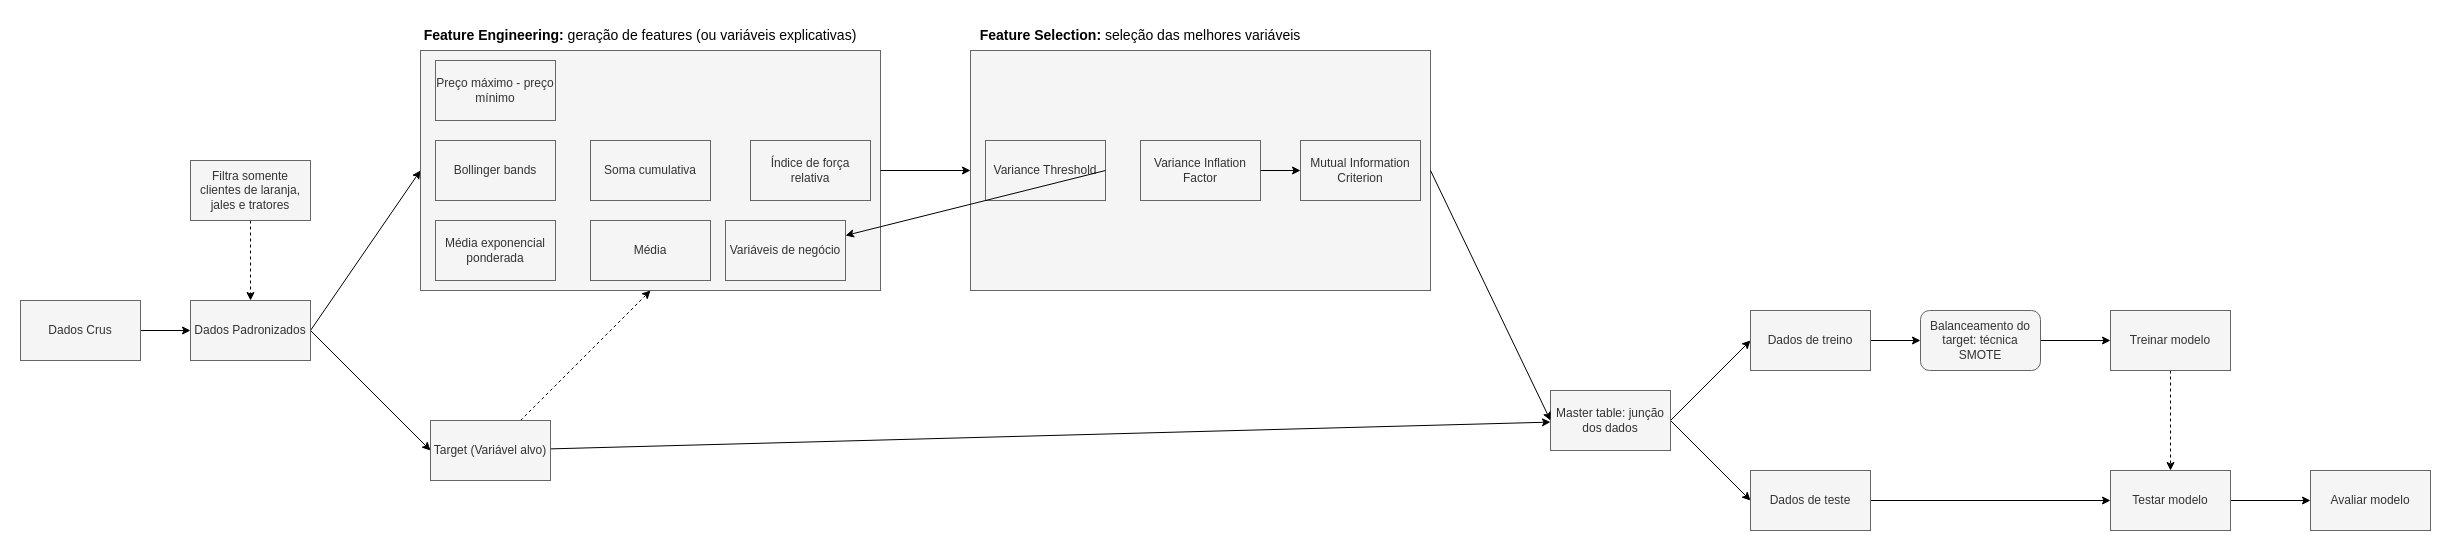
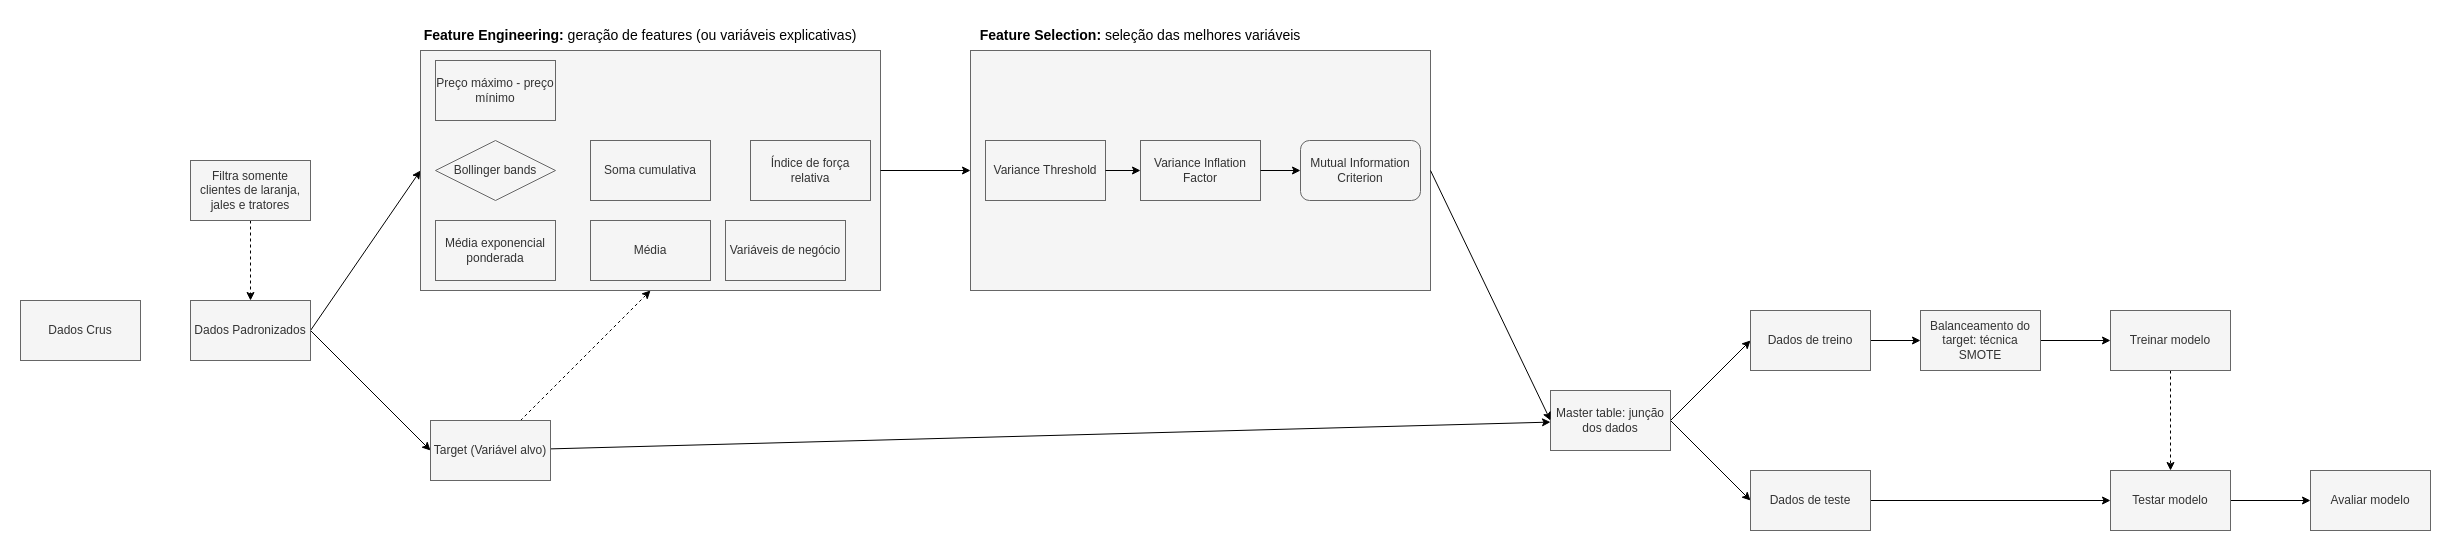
node "Bollinger bands": shape rectangle -> diamond
node "Mutual Information Criterion": shape rectangle -> rounded rectangle
edge "Variance Threshold" -> "Variáveis de negócio": now "Variance Threshold" -> "Variance Inflation Factor"
edge "Dados Crus" -> "Dados Padronizados": removed
node "Balanceamento do target: técnica SMOTE": shape rounded rectangle -> rectangle
